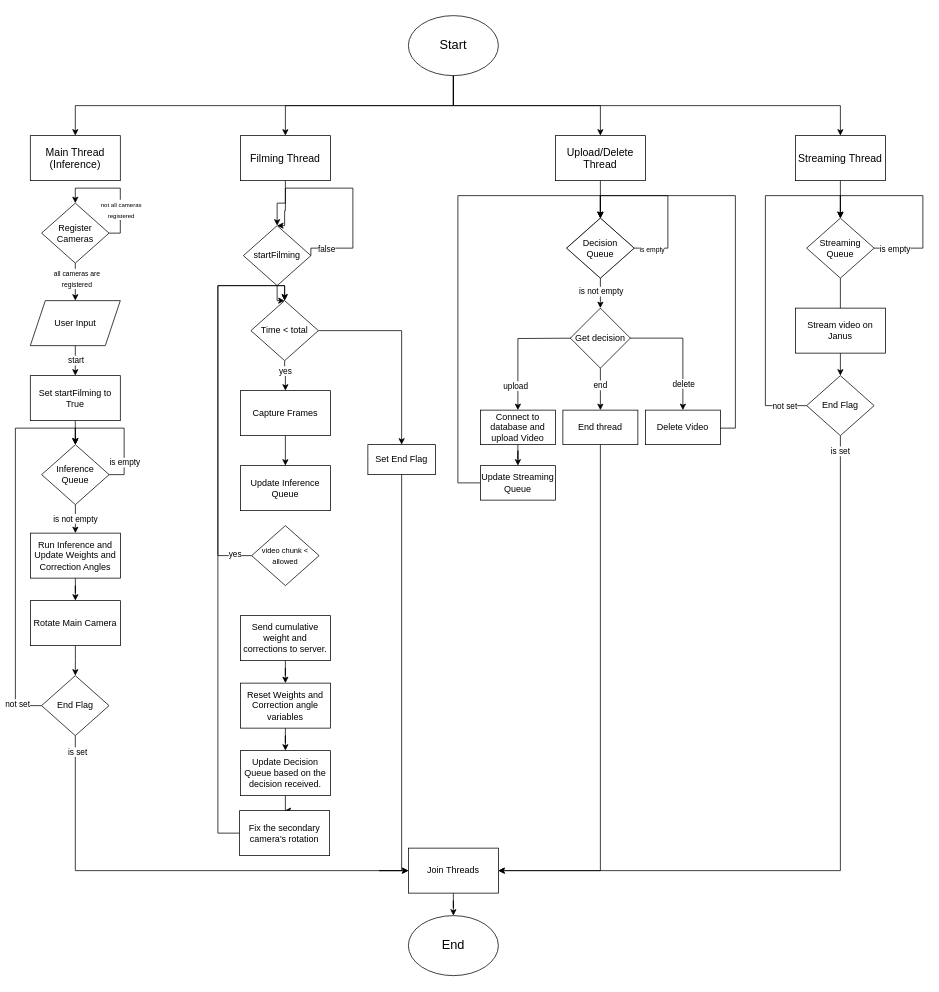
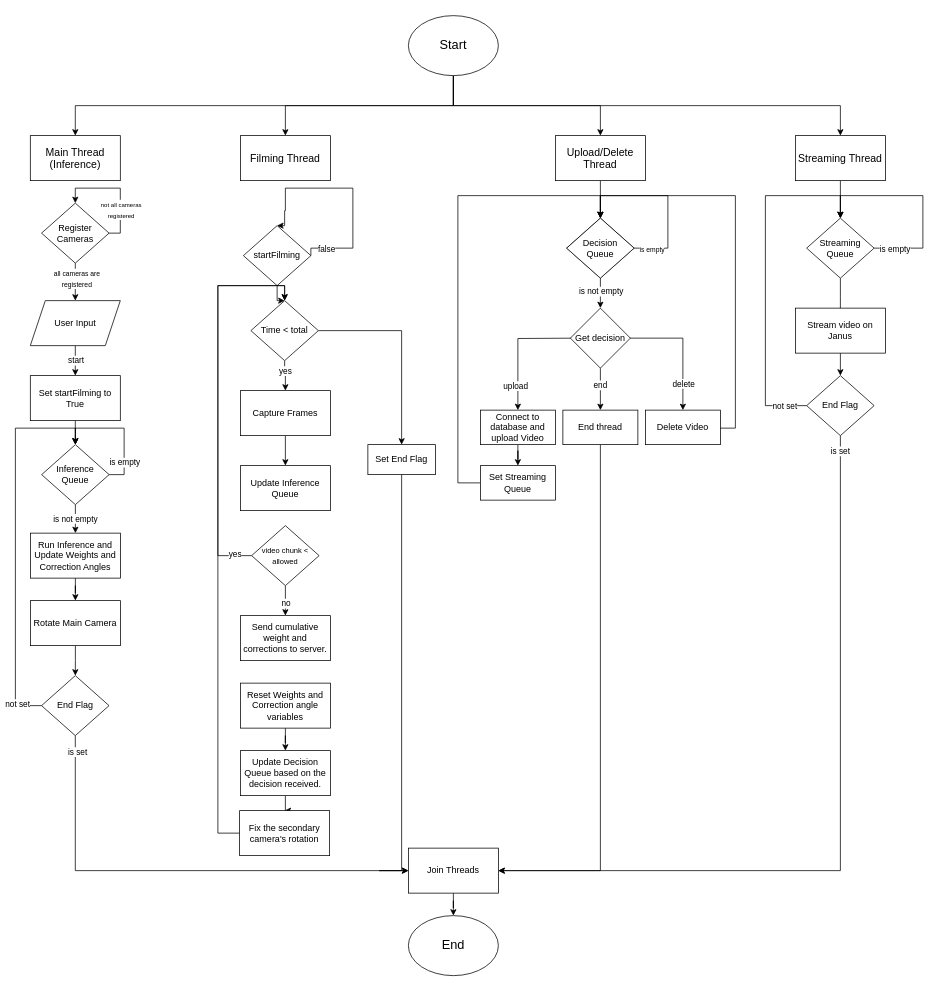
edge "Filming Thread" -> "startFilming": removed
node "Update Streaming Queue": label "Update Streaming Queue" -> "Set Streaming Queue"
edge "video chunk < allowed" -> "Send cumulative weight and corrections to server.": added, label "no"
edge "Send cumulative weight and corrections to server." -> "Reset Weights and Correction angle variables": removed
